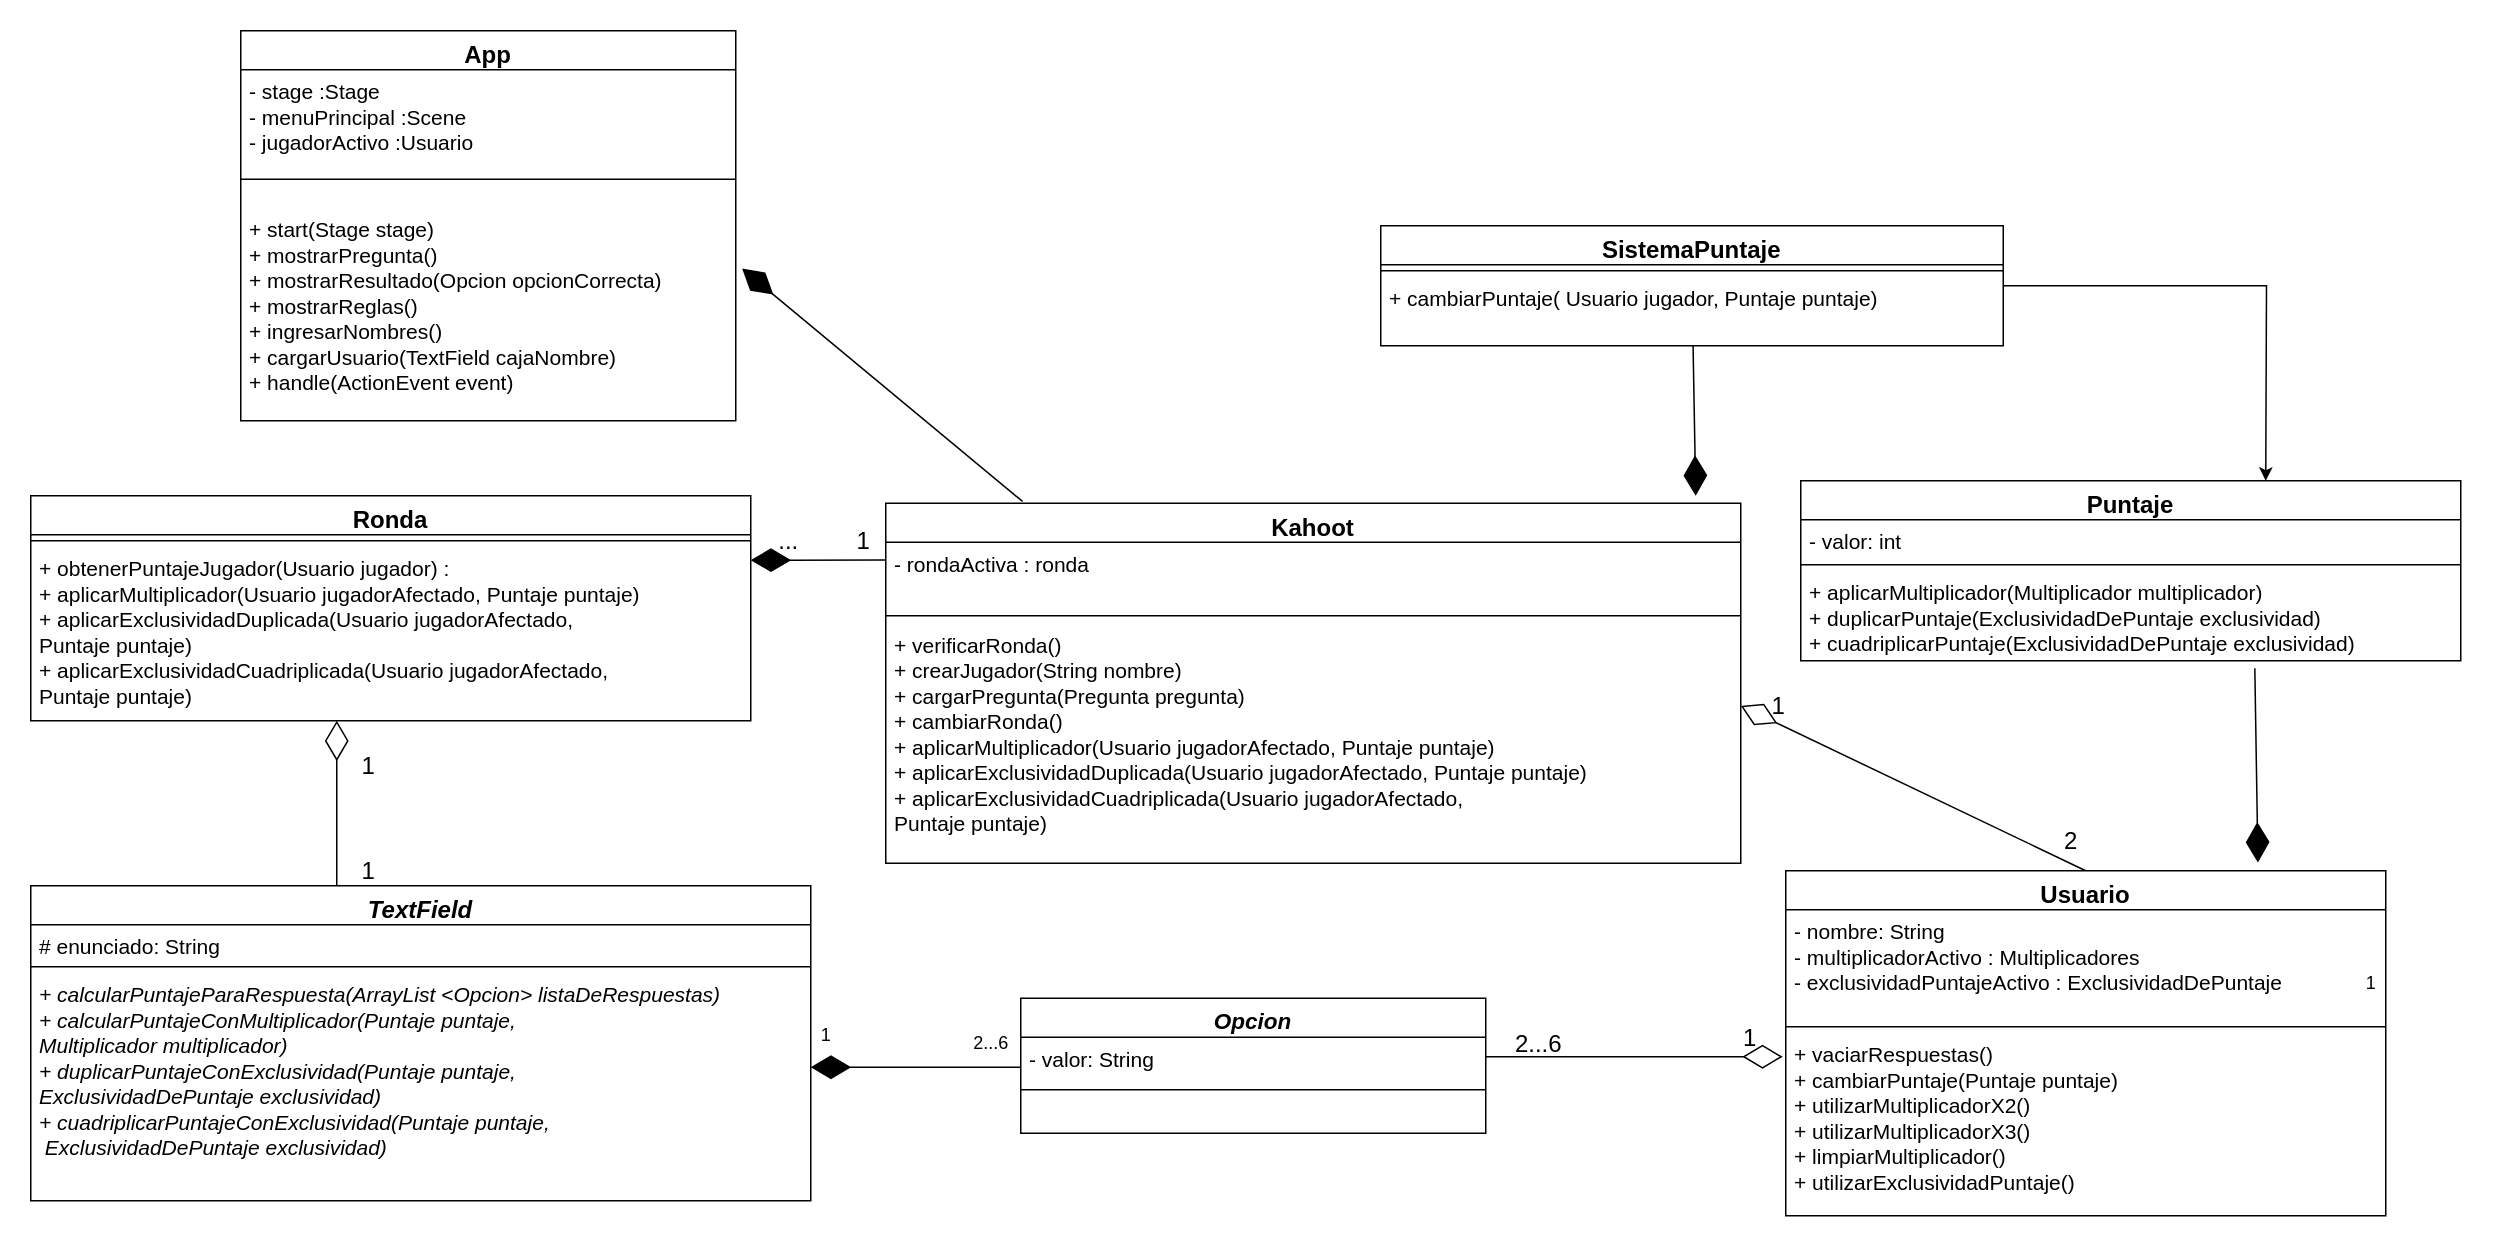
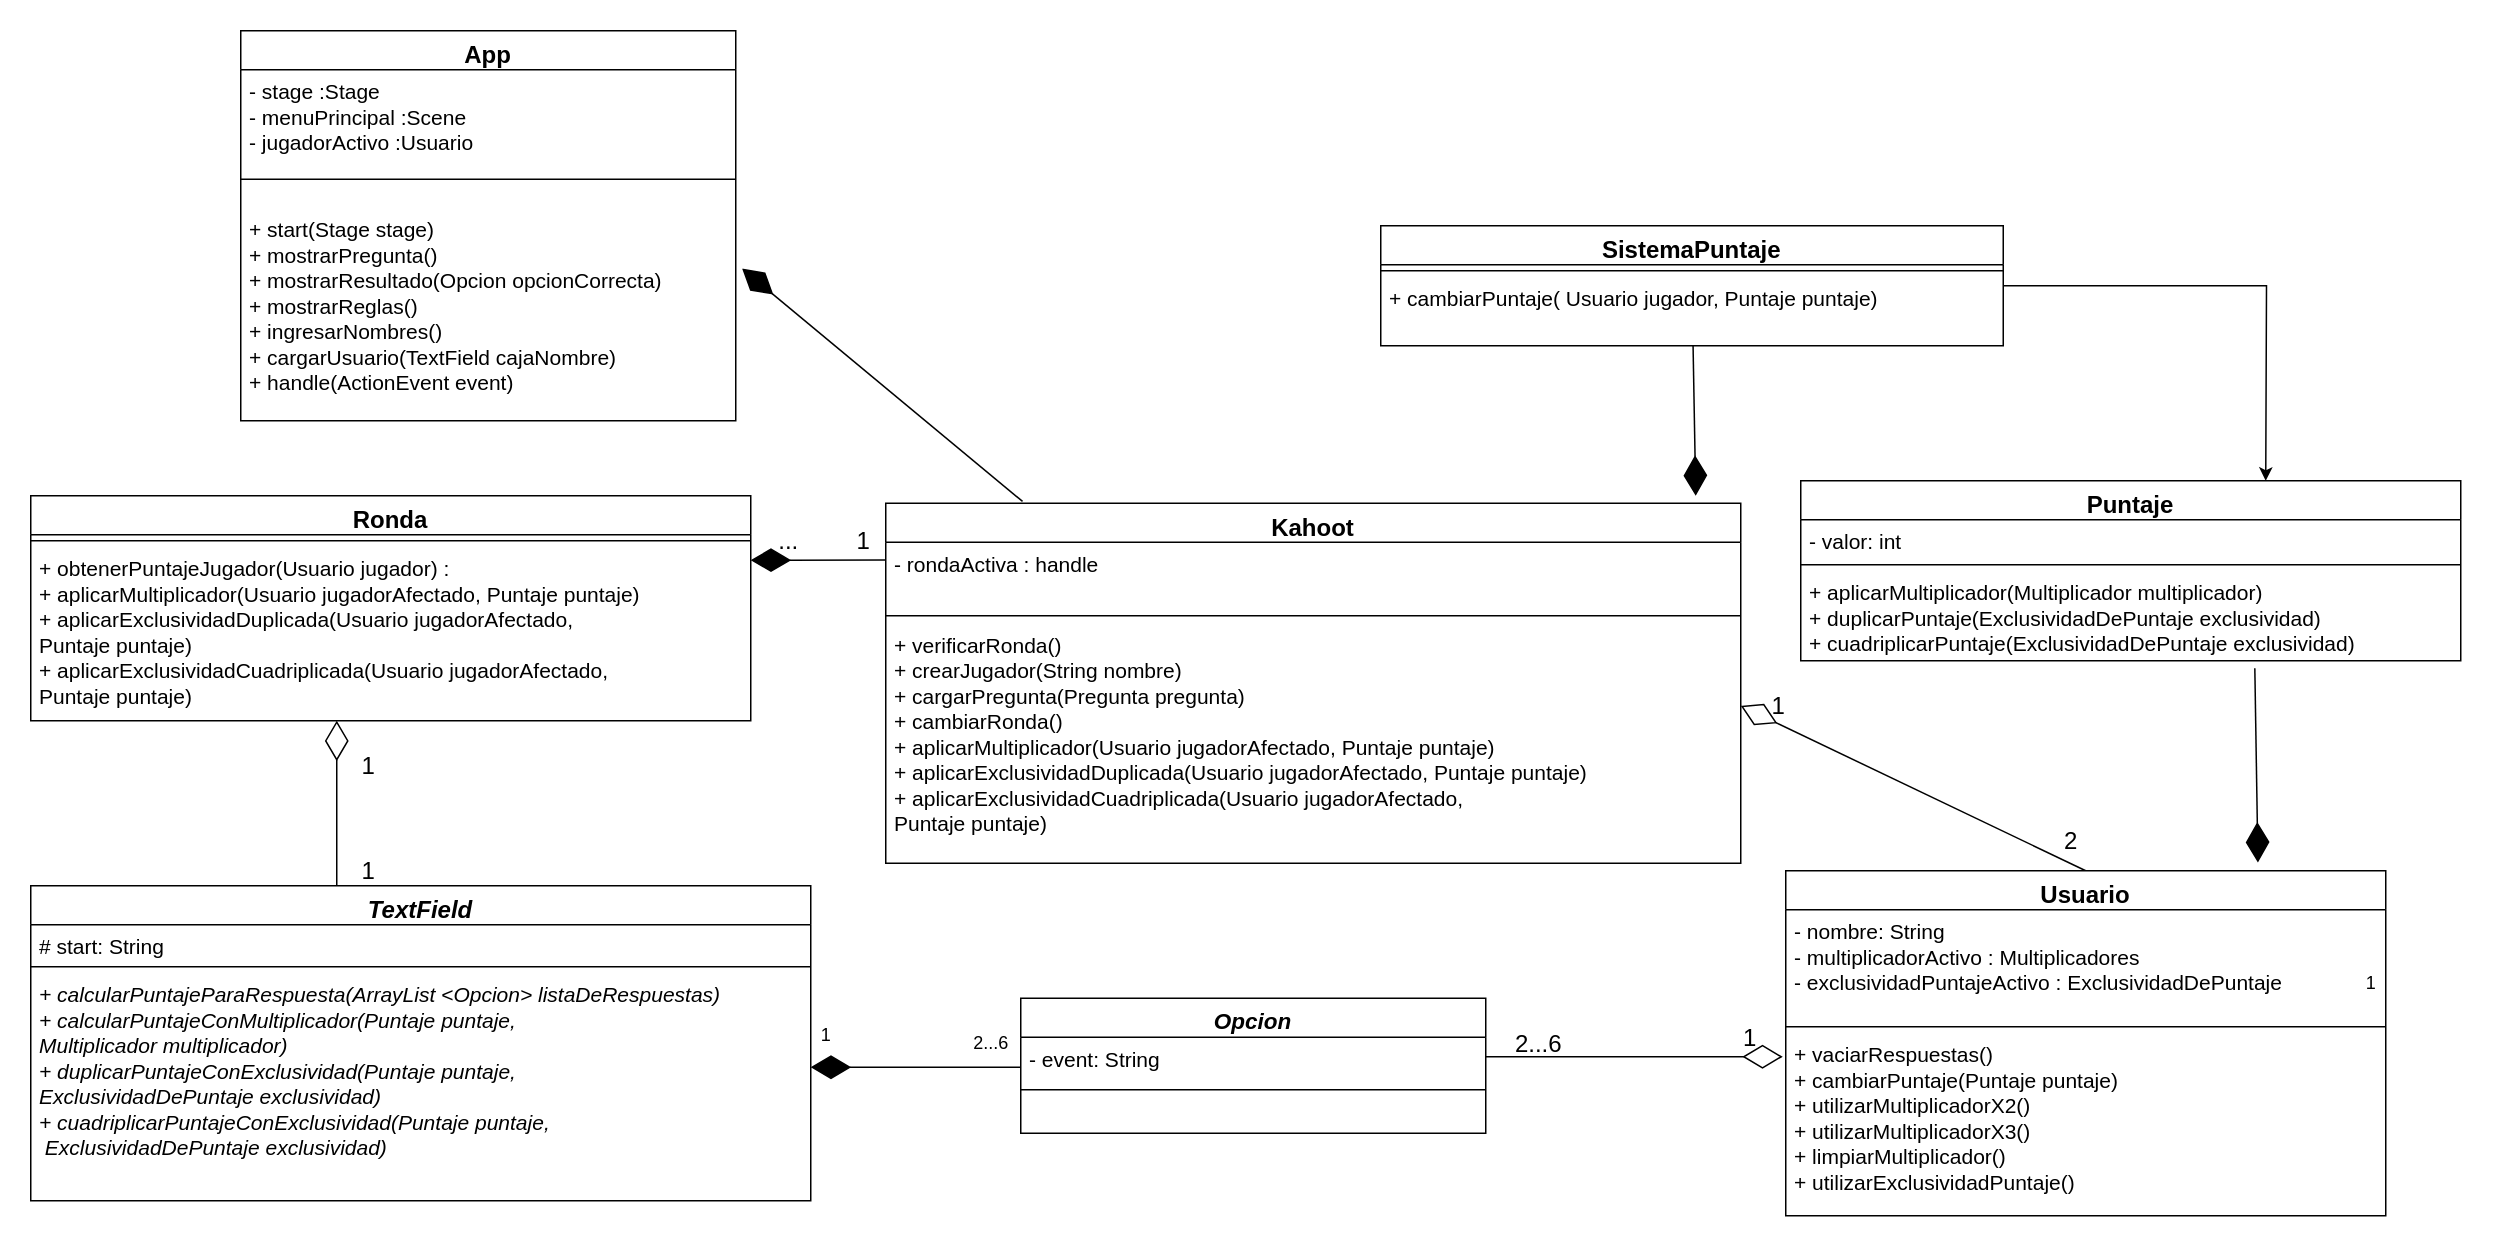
node "- rondaActiva : ronda": label "- rondaActiva : ronda" -> "- rondaActiva : handle"
node "# enunciado: String": label "# enunciado: String" -> "# start: String"
node "- valor: String": label "- valor: String" -> "- event: String"
